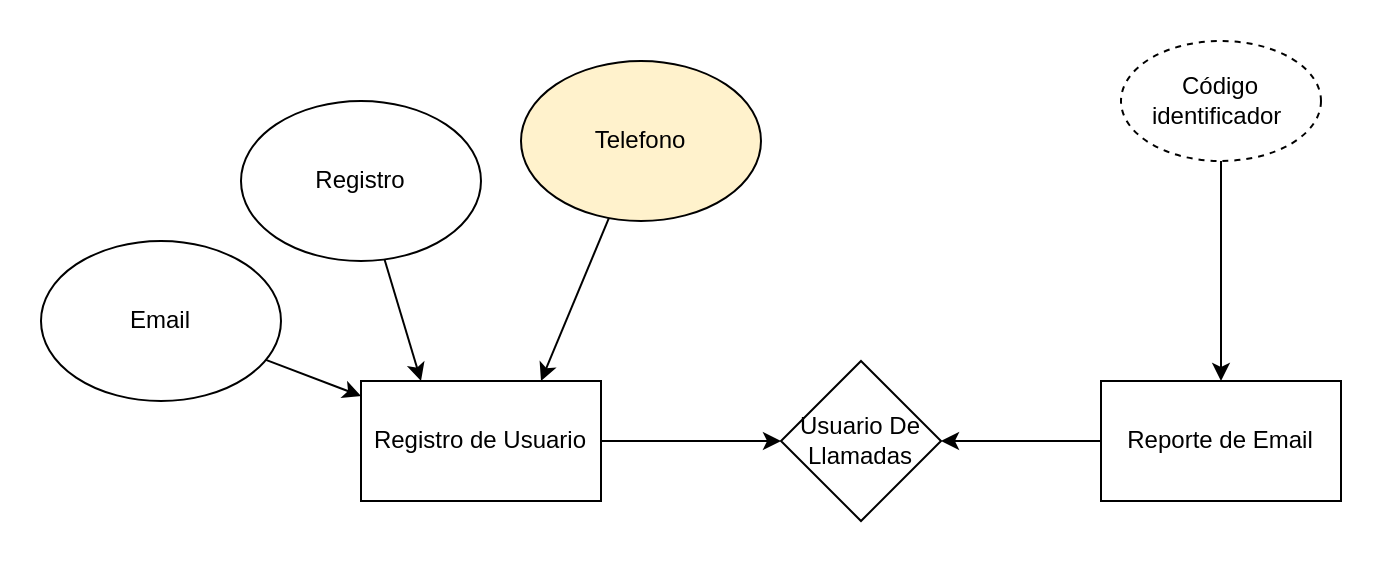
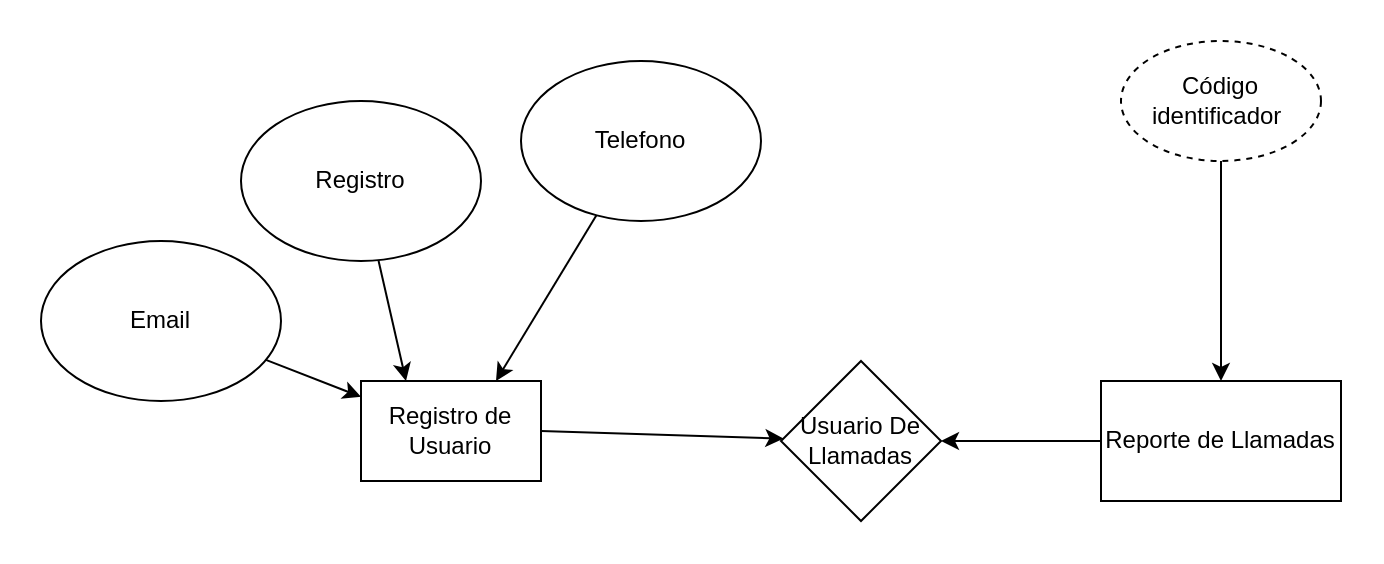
node "Telefono": fillcolor #fff2cc -> #ffffff
node "Registro de Usuario": size 240x120 -> 180x100
node "Reporte de Email": label "Reporte de Email" -> "Reporte de Llamadas"
